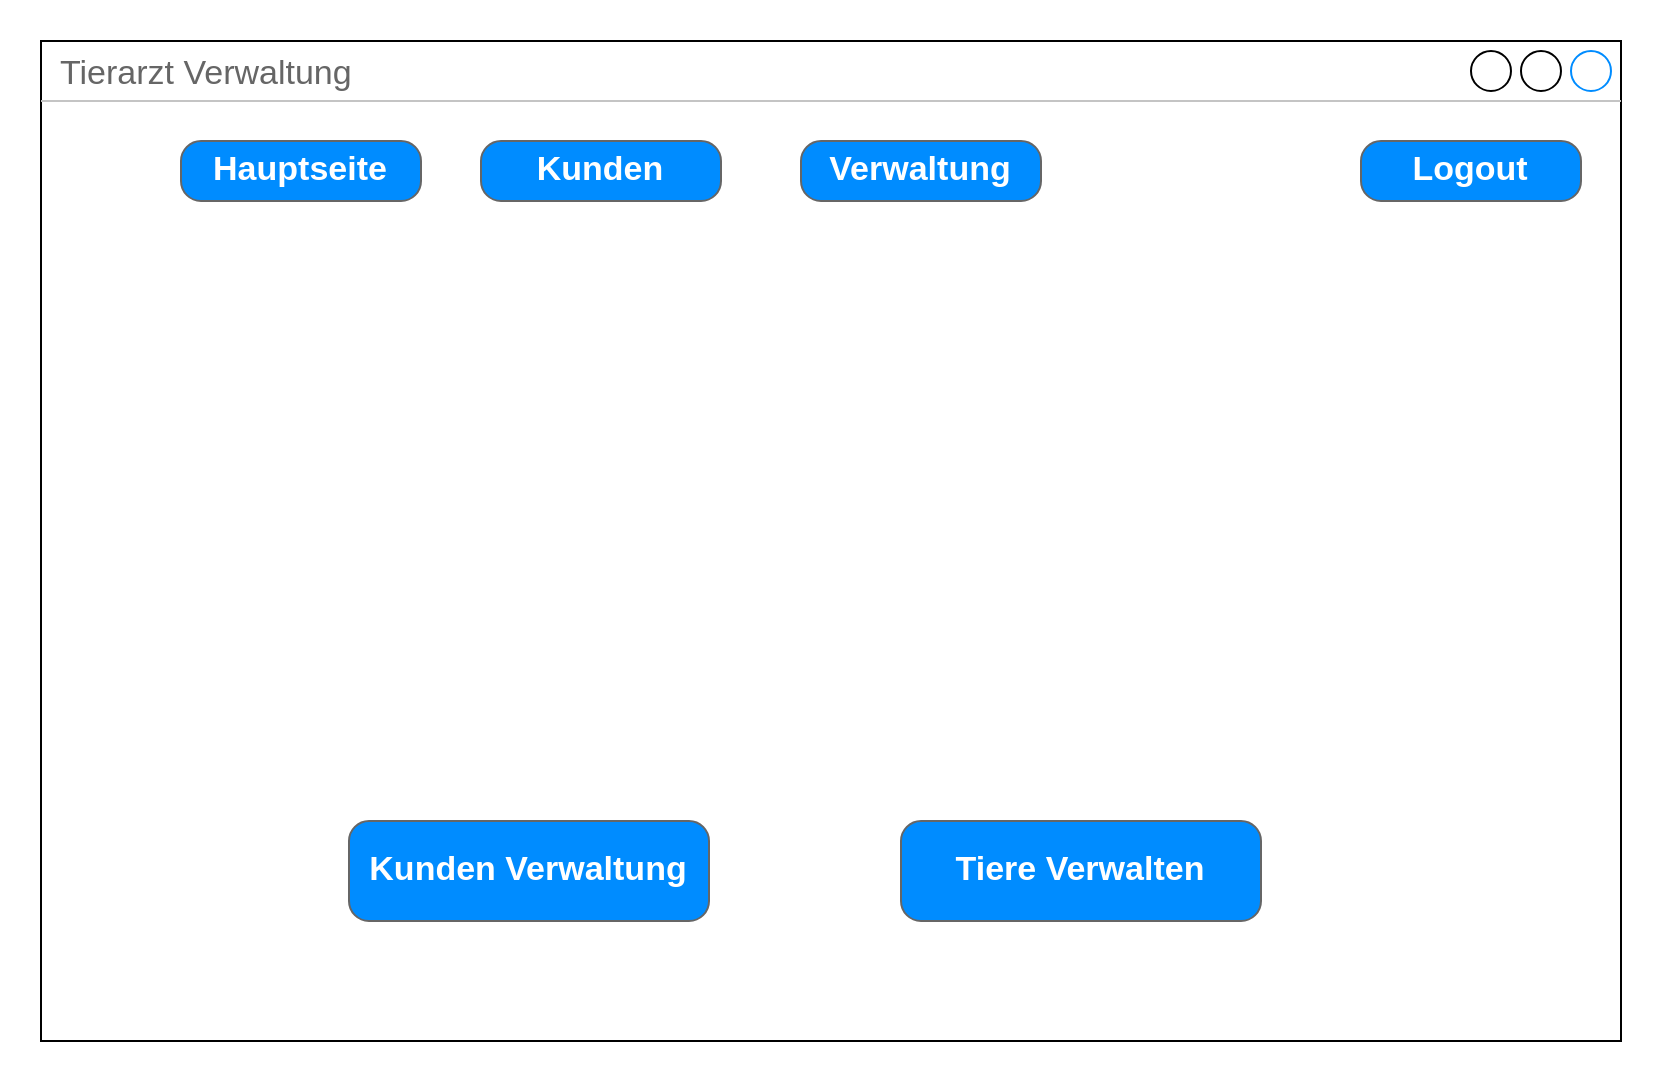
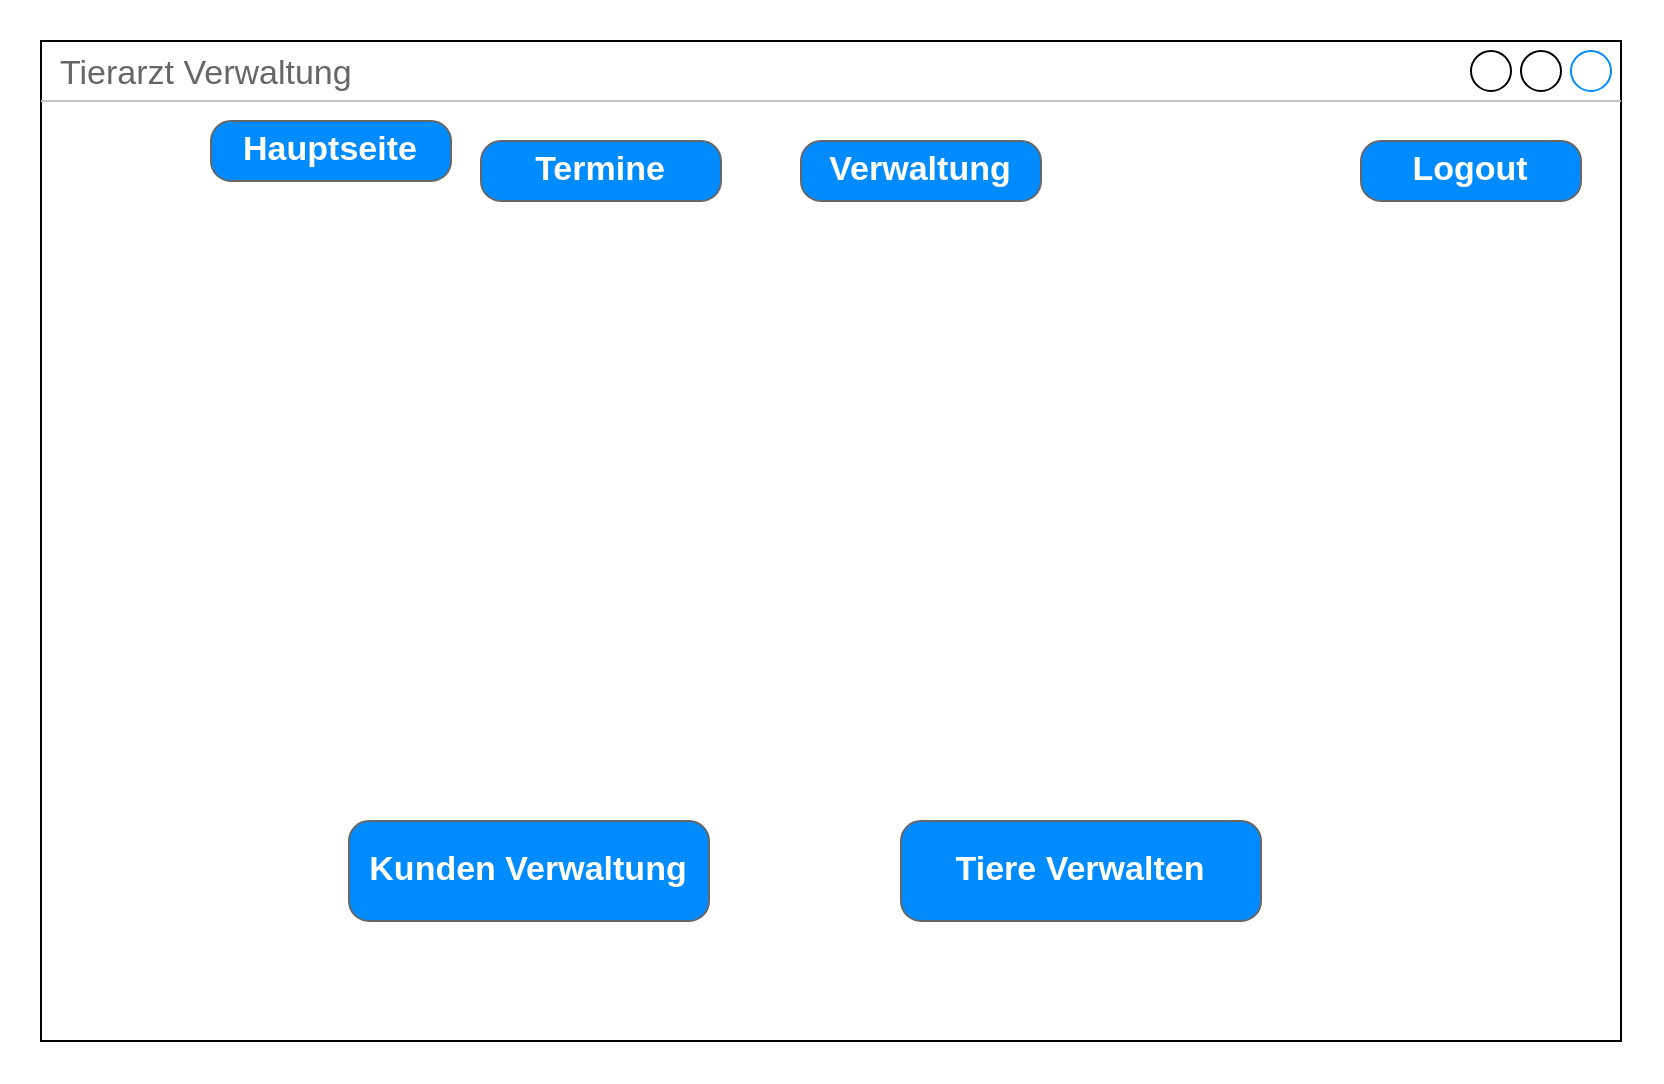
node "Hauptseite": moved (301, 171) -> (331, 151)
node "Kunden": label "Kunden" -> "Termine"
